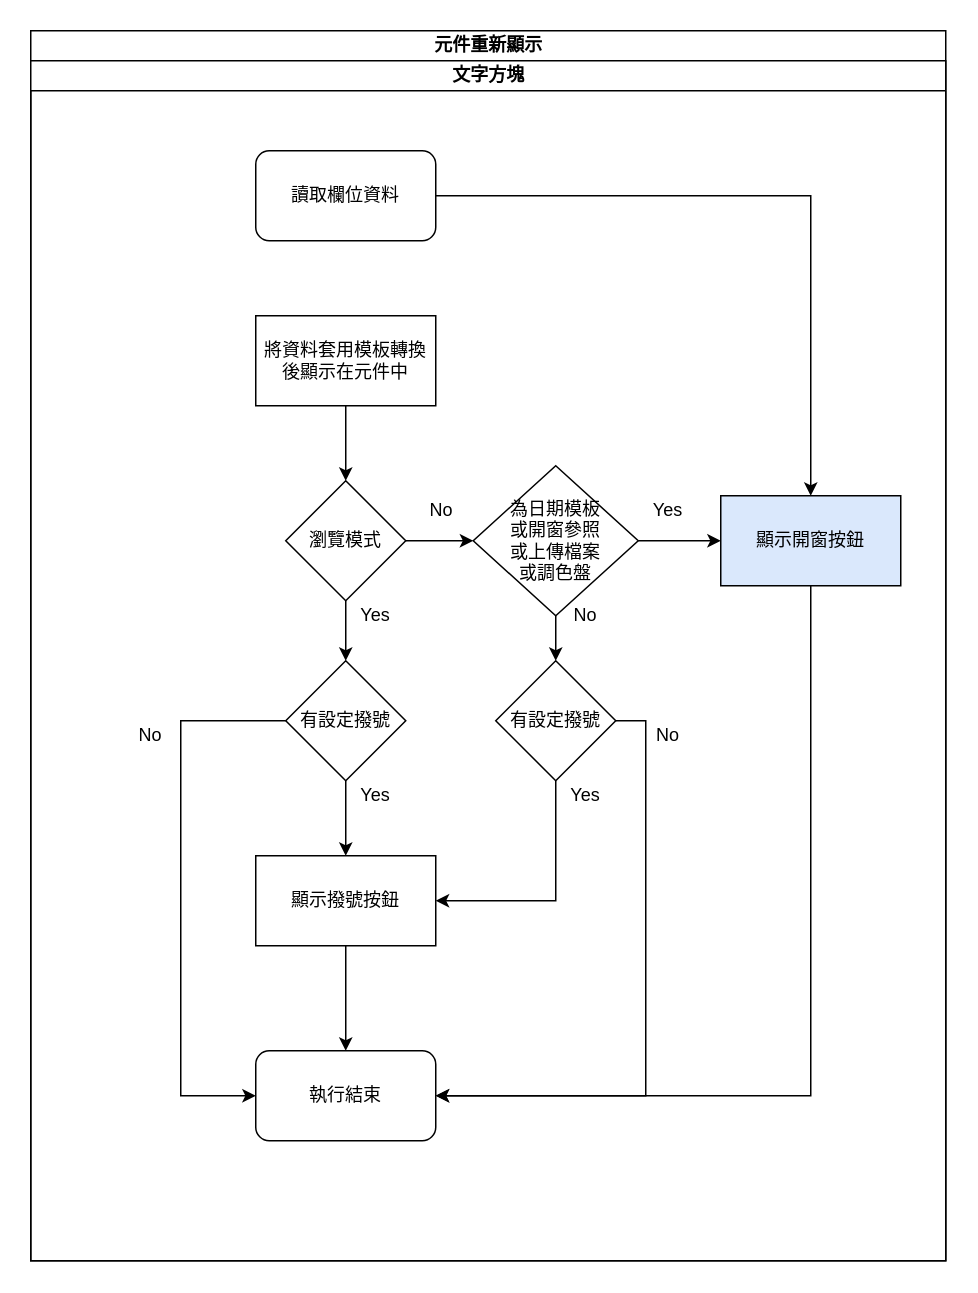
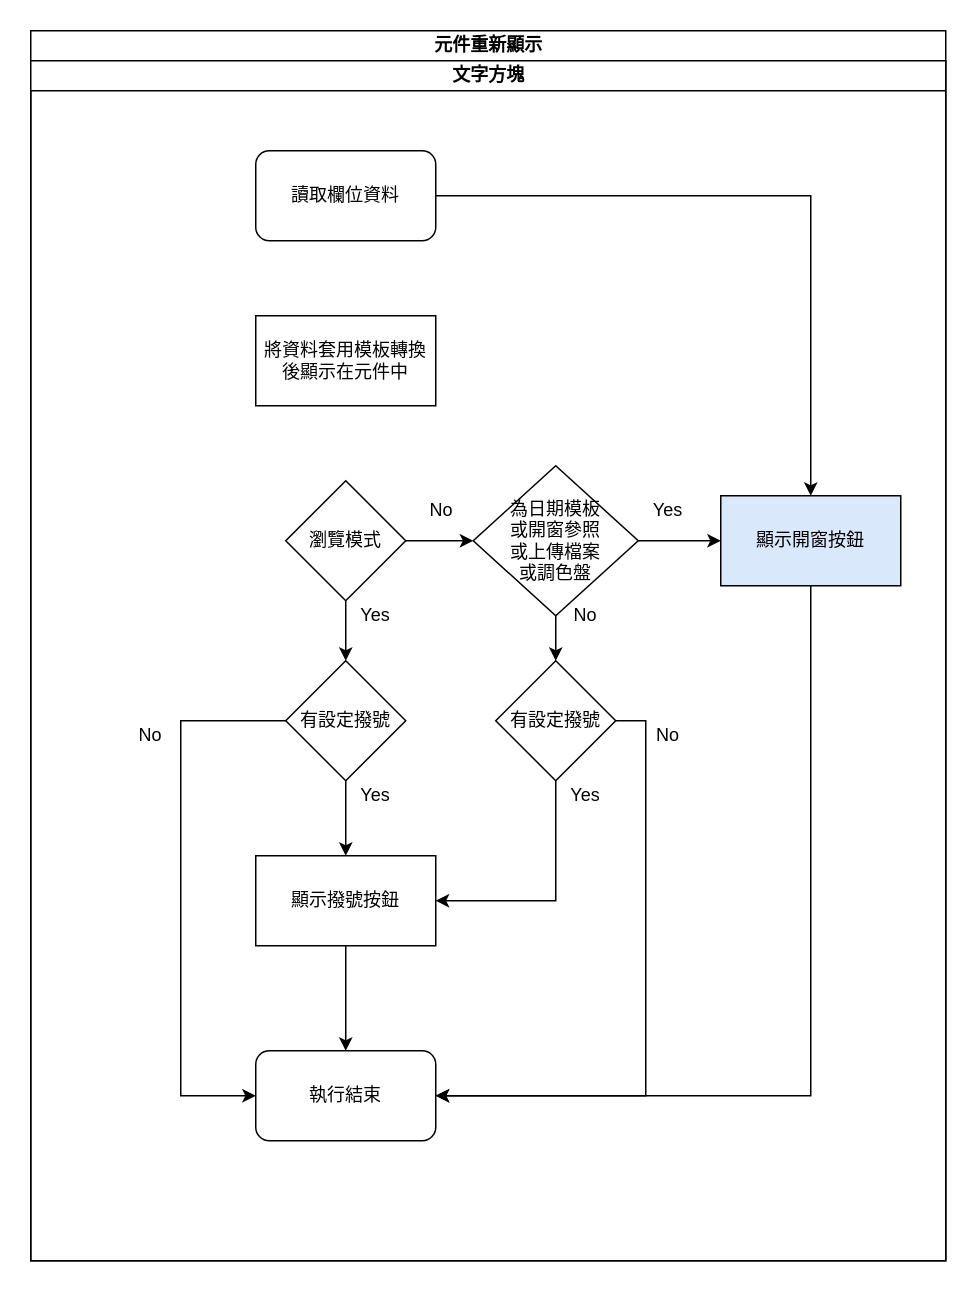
edge "將資料套用模板轉換後顯示在元件中" -> "瀏覽模式": removed
